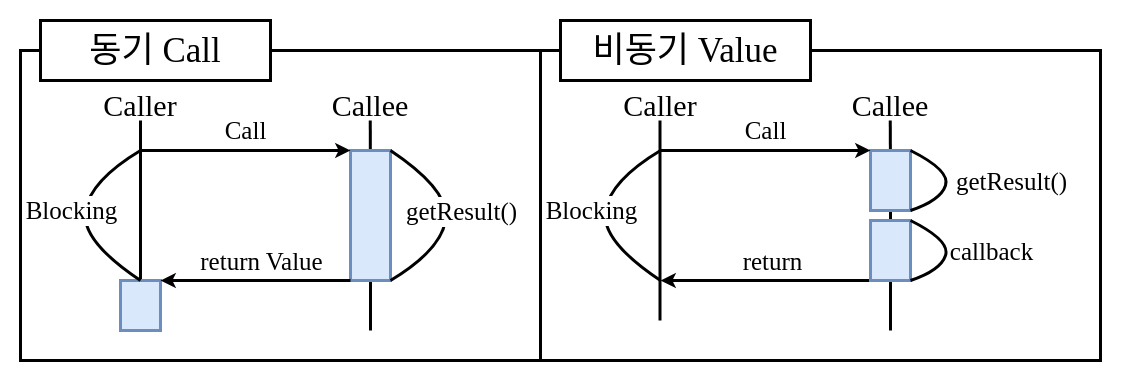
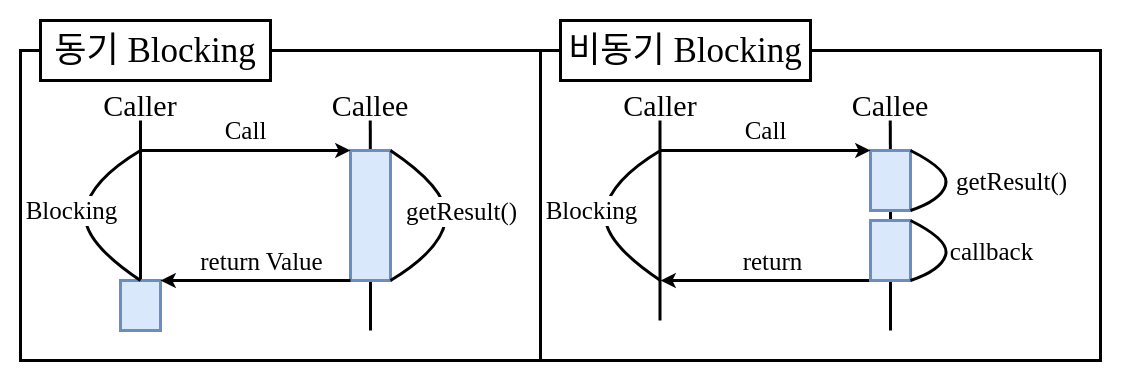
node "동기 Call": label "동기 Call" -> "동기 Blocking"
node "비동기 Value": label "비동기 Value" -> "비동기 Blocking"
